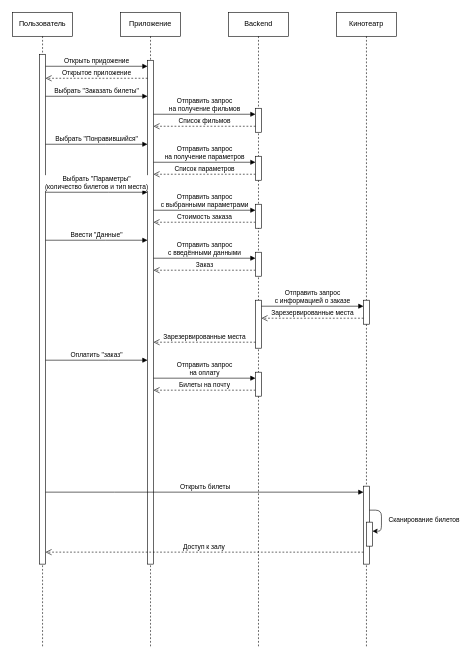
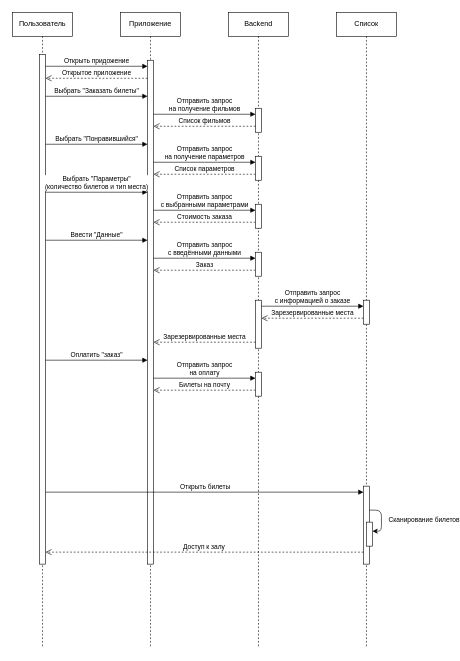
node "Кинотеатр": label "Кинотеатр" -> "Список"
